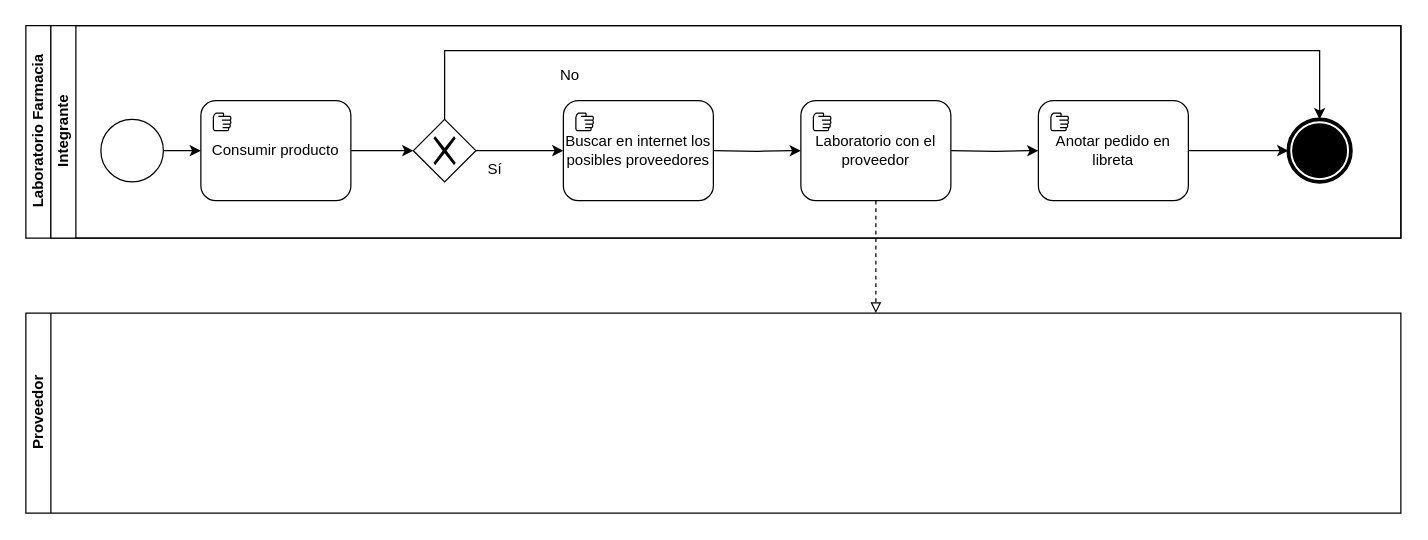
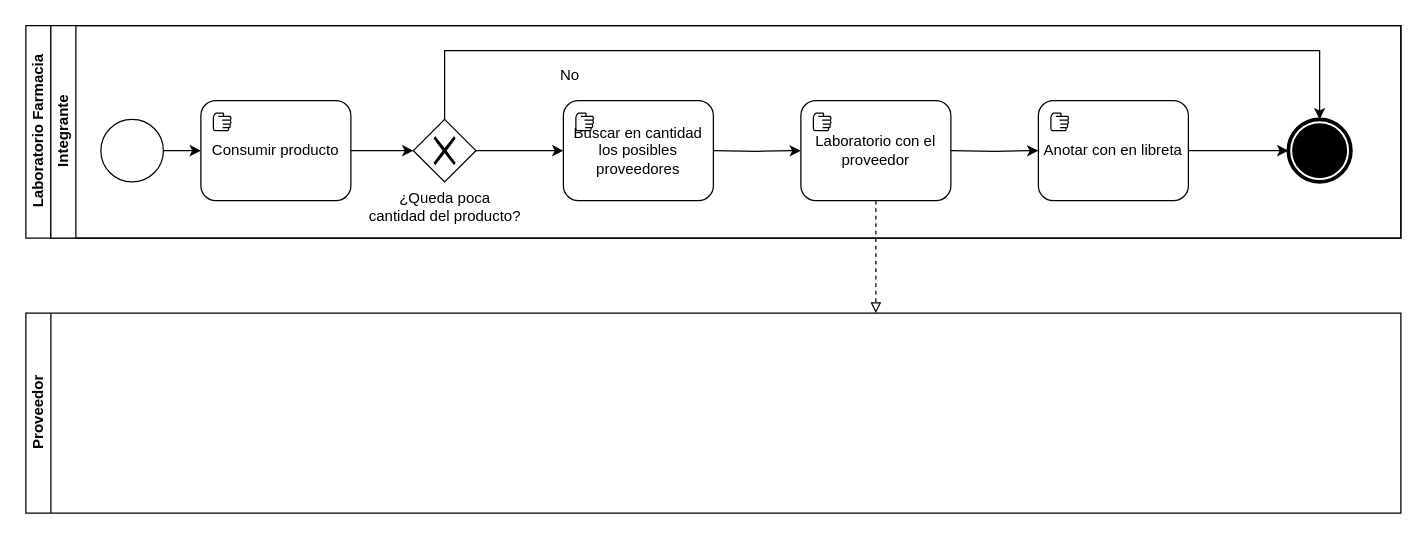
node "Buscar en internet los posibles proveedores": label "Buscar en internet los posibles proveedores" -> "Buscar en cantidad los posibles proveedores"
node "Anotar pedido en libreta": label "Anotar pedido en libreta" -> "Anotar con en libreta"
node "Sí": removed
node "¿Queda poca cantidad del producto?": added
